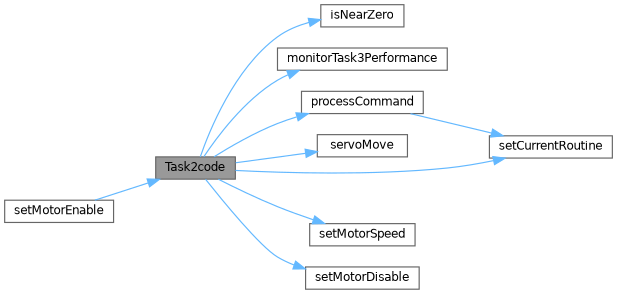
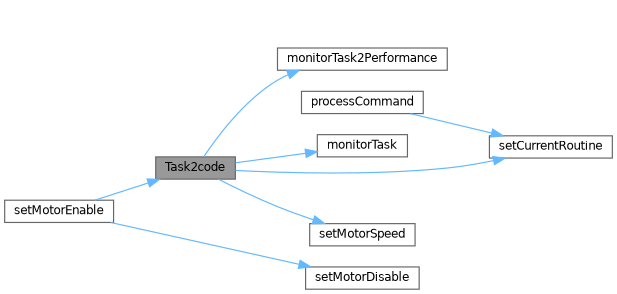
node "isNearZero": removed
node "monitorTask3Performance": label "monitorTask3Performance" -> "monitorTask2Performance"
edge "Task2code" -> "processCommand": removed
node "servoMove": label "servoMove" -> "monitorTask"
edge "Task2code" -> "setMotorDisable": now "setMotorEnable" -> "setMotorDisable"
